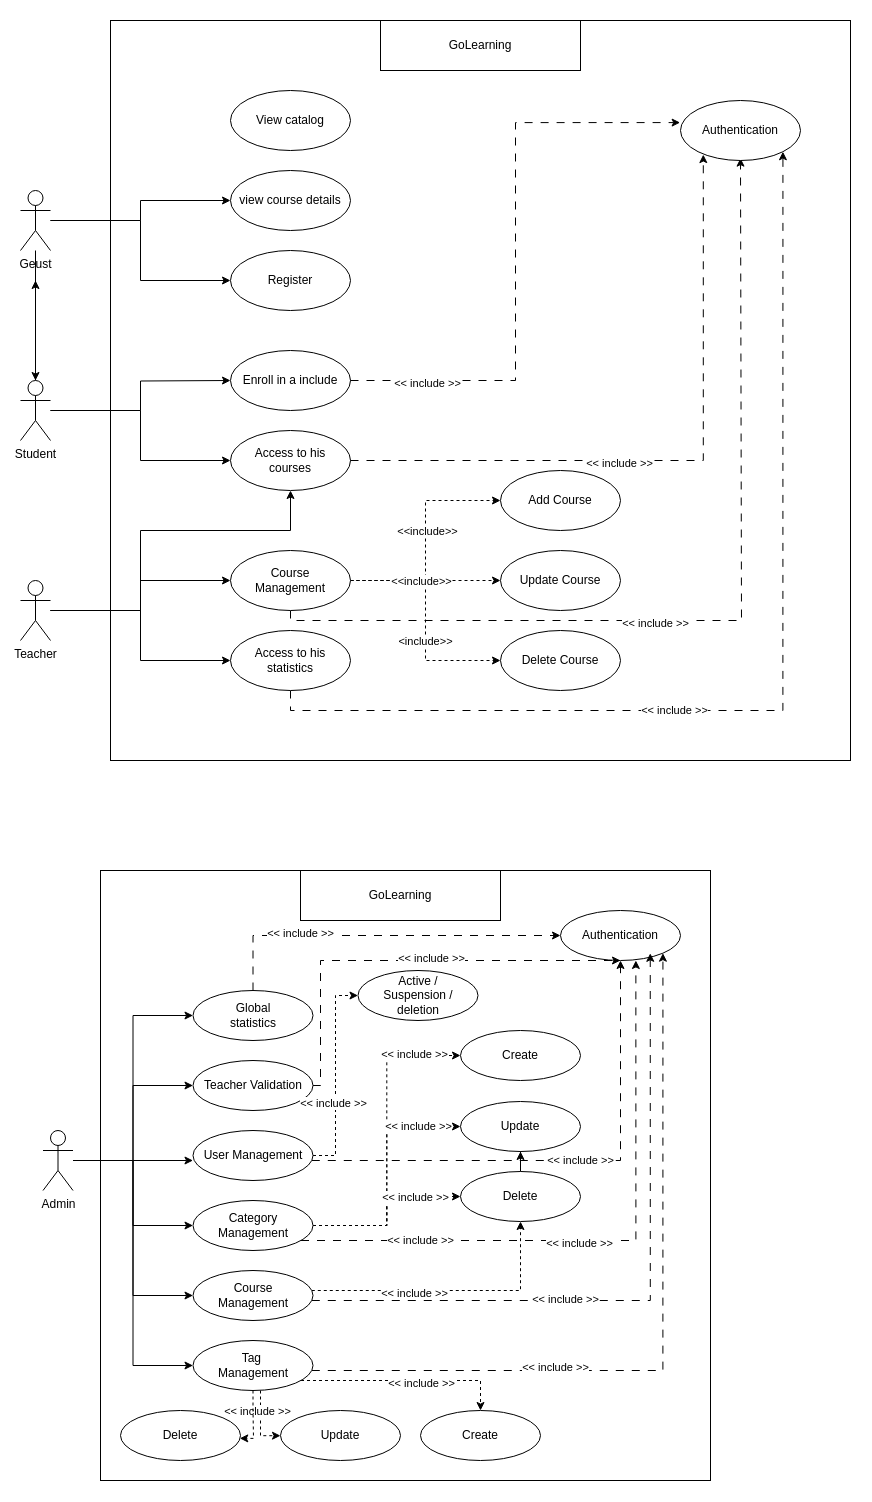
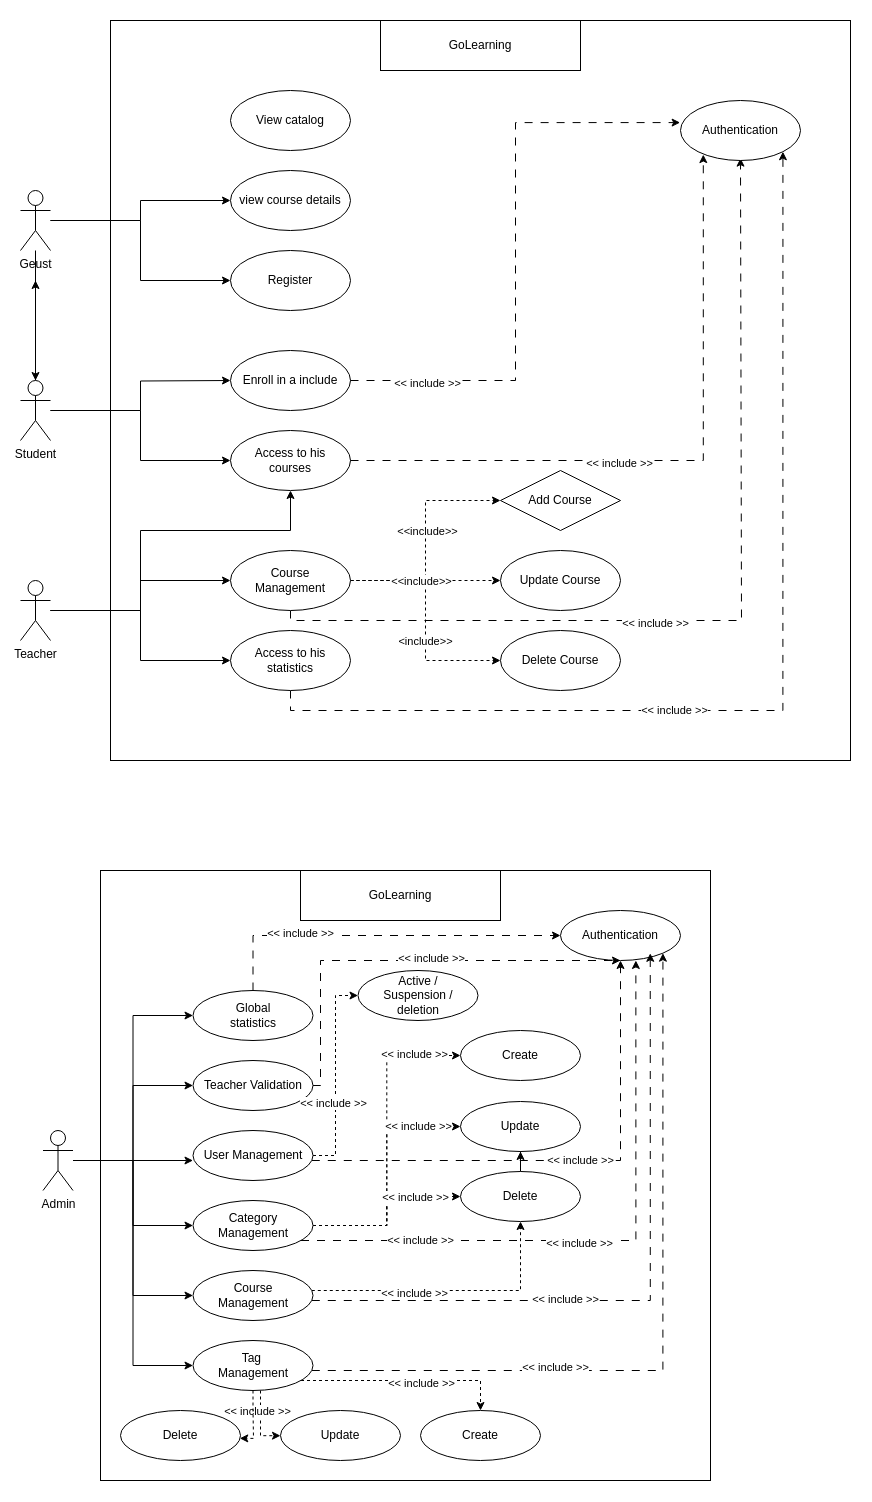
node "Add Course": shape ellipse -> diamond
